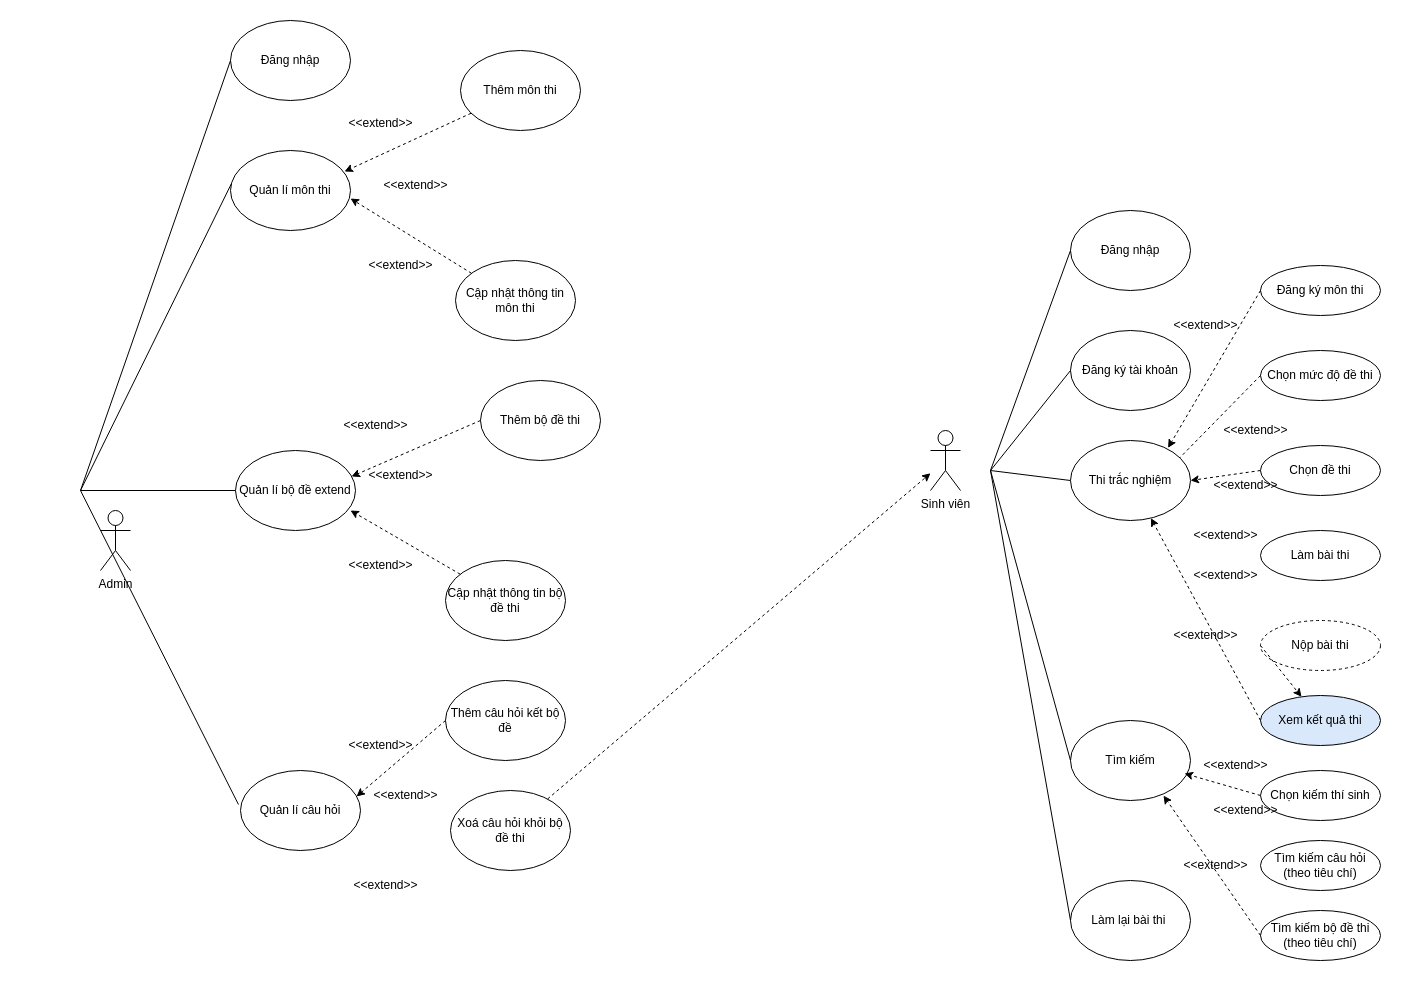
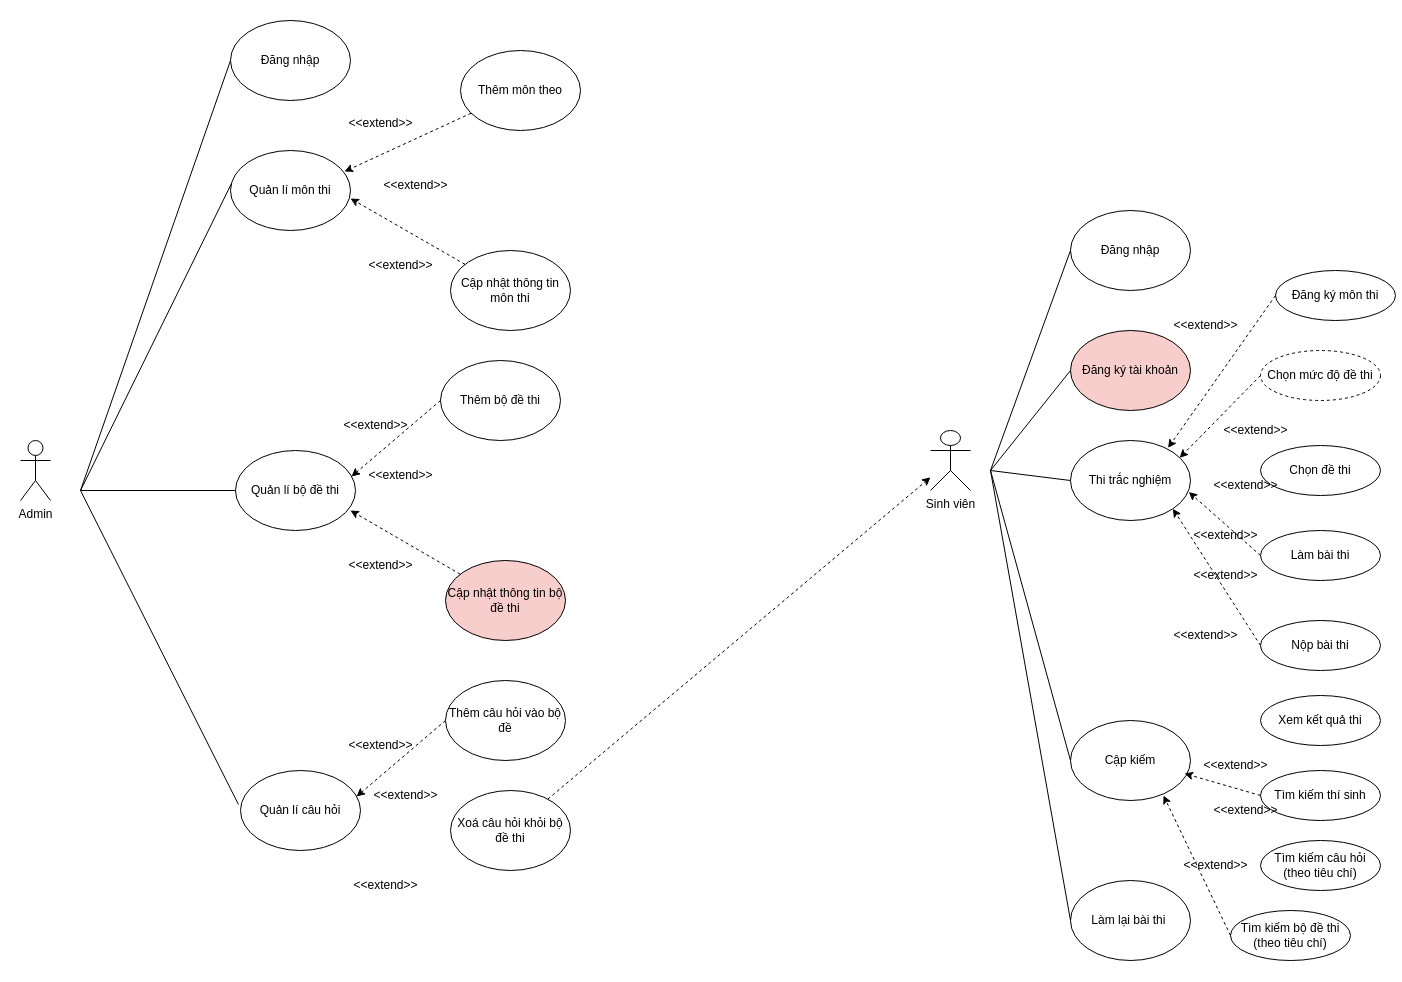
node "Thêm môn thi": label "Thêm môn thi" -> "Thêm môn theo"
node "Đăng ký môn thi": moved (1321, 291) -> (1336, 296)
node "Cập nhật thông tin môn thi": moved (516, 301) -> (511, 291)
node "Đăng ký tài khoản": fillcolor #ffffff -> #f8cecc
node "Chọn mức độ đề thi": style solid -> dashed
node "Thêm bộ đề thi": moved (541, 421) -> (501, 401)
edge "Chọn mức độ đề thi" -- "Thi trắc nghiệm": arrowhead none -> classic
node "Sinh viên": size 30x60 -> 40x60
edge "Chọn đề thi" -> "Thi trắc nghiệm": removed
node "Quản lí bộ đề extend": label "Quản lí bộ đề extend" -> "Quản lí bộ đề thi"
edge "Làm bài thi" -> "Thi trắc nghiệm": added
node "Admin": moved (116, 541) -> (36, 471)
node "Cập nhật thông tin bộ đề thi": fillcolor #ffffff -> #f8cecc
edge "Xem kết quả thi" -> "Thi trắc nghiệm": removed
node "Nộp bài thi": style dashed -> solid
edge "Nộp bài thi" -> "Xem kết quả thi": now "Nộp bài thi" -> "Thi trắc nghiệm"
node "Thêm câu hỏi kết bộ đề": label "Thêm câu hỏi kết bộ đề" -> "Thêm câu hỏi vào bộ đề"
node "Xem kết quả thi": fillcolor #dae8fc -> #ffffff
node "Tìm kiếm": label "Tìm kiếm" -> "Cập kiếm"
node "Chọn kiếm thí sinh": label "Chọn kiếm thí sinh" -> "Tìm kiếm thí sinh"
node "Tìm kiếm bộ đề thi (theo tiêu chí)": moved (1321, 936) -> (1291, 936)
